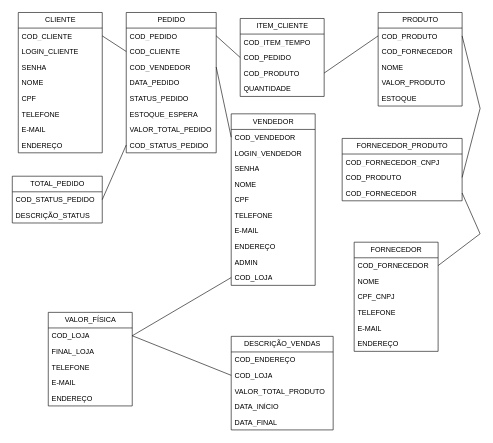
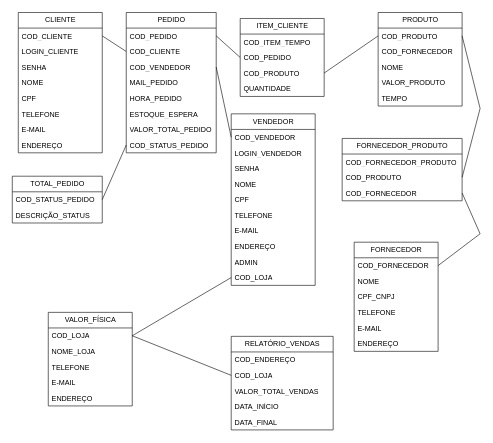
node "DATA_PEDIDO": label "DATA_PEDIDO" -> "MAIL_PEDIDO"
node "STATUS_PEDIDO": label "STATUS_PEDIDO" -> "HORA_PEDIDO"
node "ESTOQUE": label "ESTOQUE" -> "TEMPO"
node "COD_FORNECEDOR_CNPJ": label "COD_FORNECEDOR_CNPJ" -> "COD_FORNECEDOR_PRODUTO"
node "DESCRIÇÃO_VENDAS": label "DESCRIÇÃO_VENDAS" -> "RELATÓRIO_VENDAS"
node "FINAL_LOJA": label "FINAL_LOJA" -> "NOME_LOJA"
node "VALOR_TOTAL_PRODUTO": label "VALOR_TOTAL_PRODUTO" -> "VALOR_TOTAL_VENDAS"
